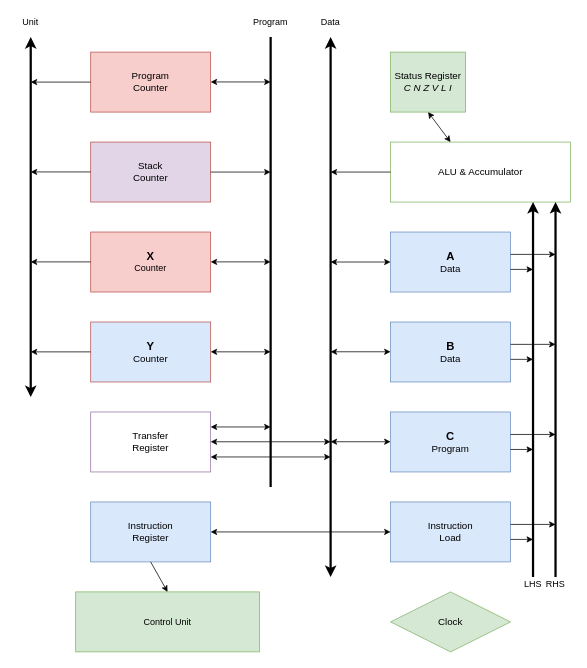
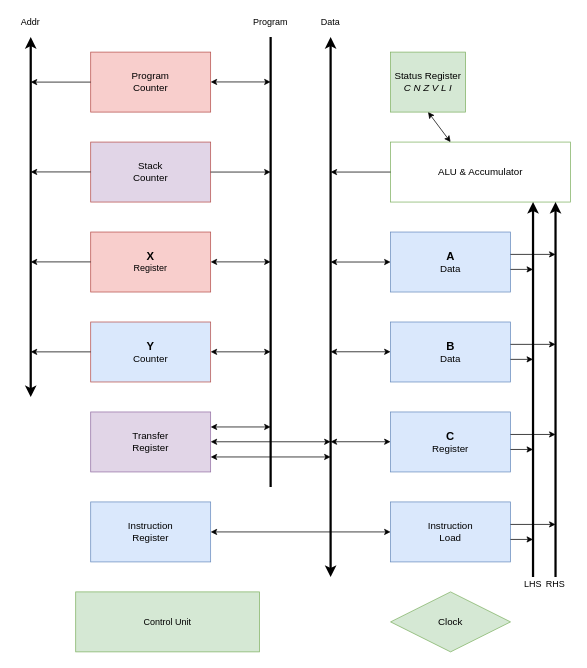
node "Unit": label "Unit" -> "Addr"
node "X Counter": label "X Counter" -> "X Register"
node "Transfer Register": fillcolor #ffffff -> #e1d5e7
node "C Program": label "C Program" -> "C Register"
edge "Instruction Register" -> "Control Unit": removed
